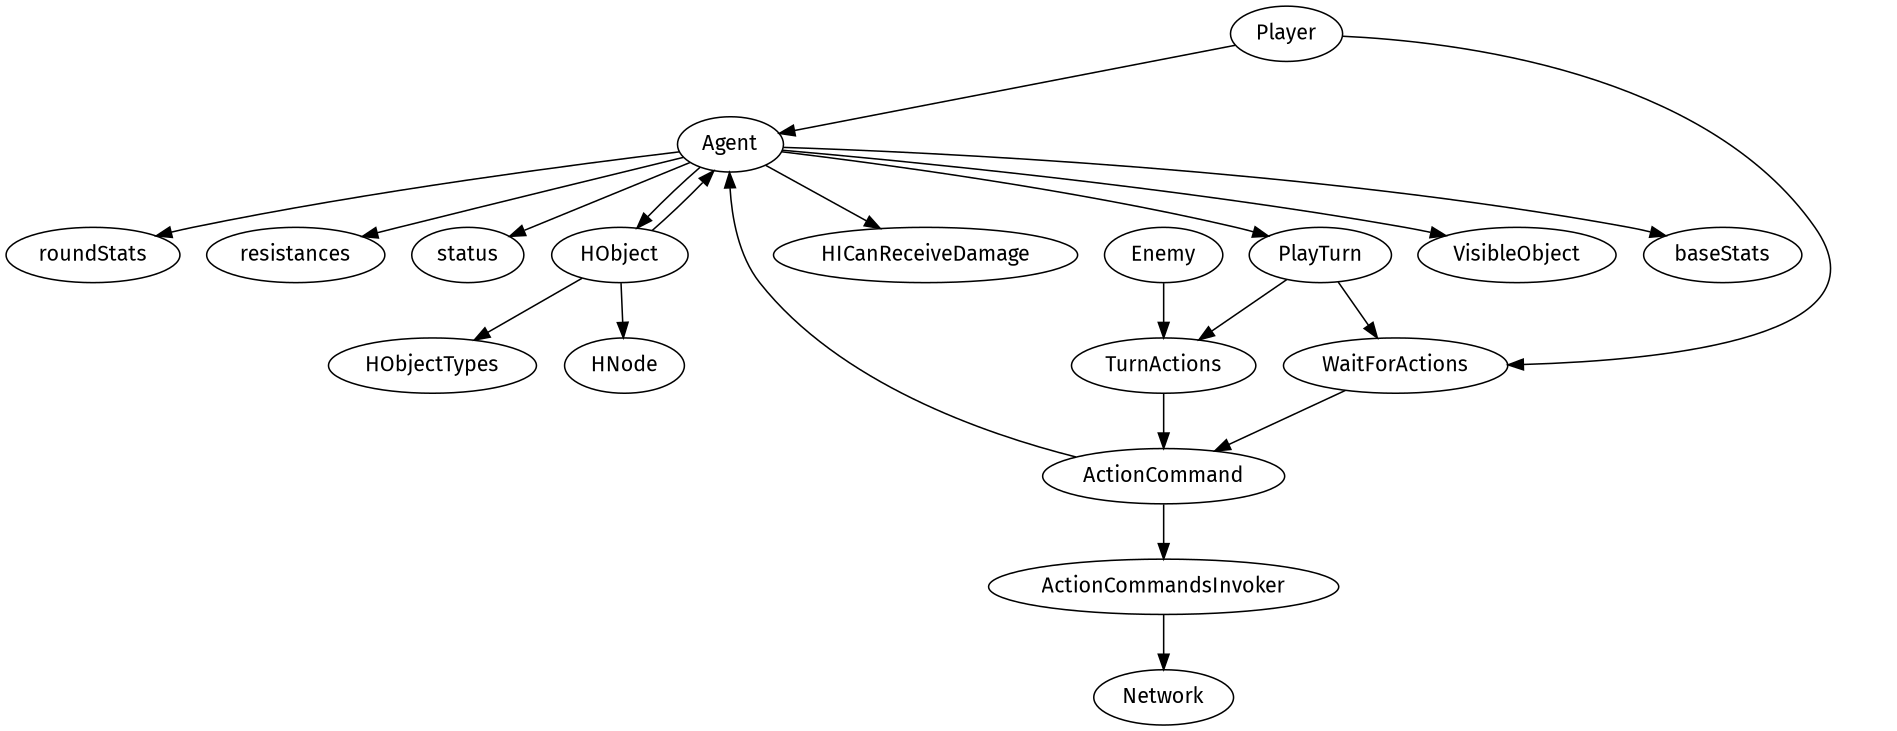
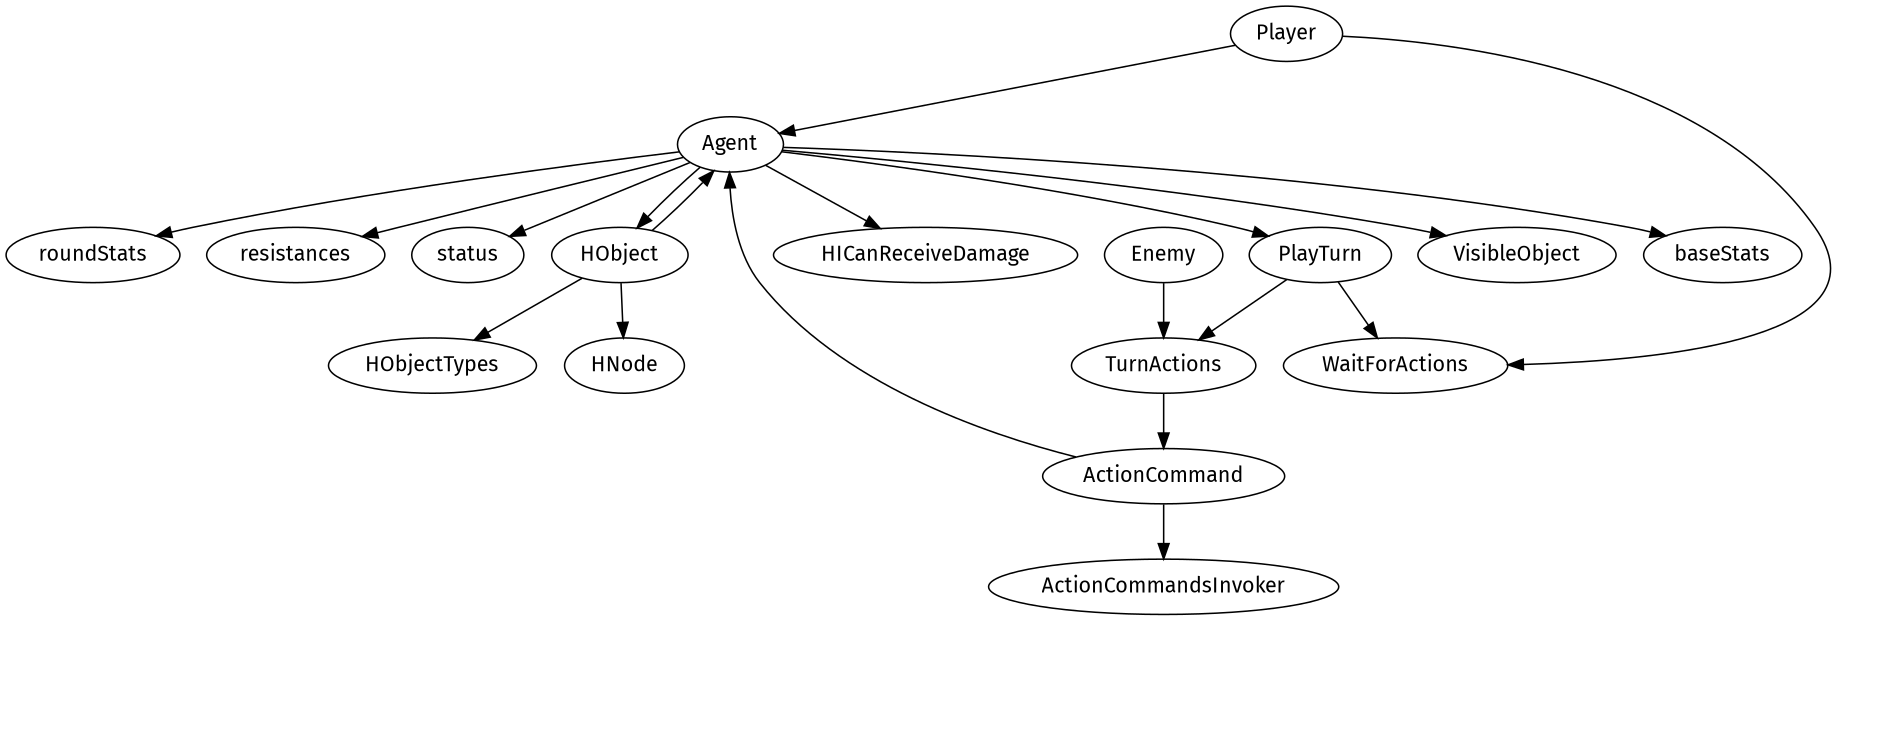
edge "WaitForActions" -> "ActionCommand": removed
node "Network": removed
